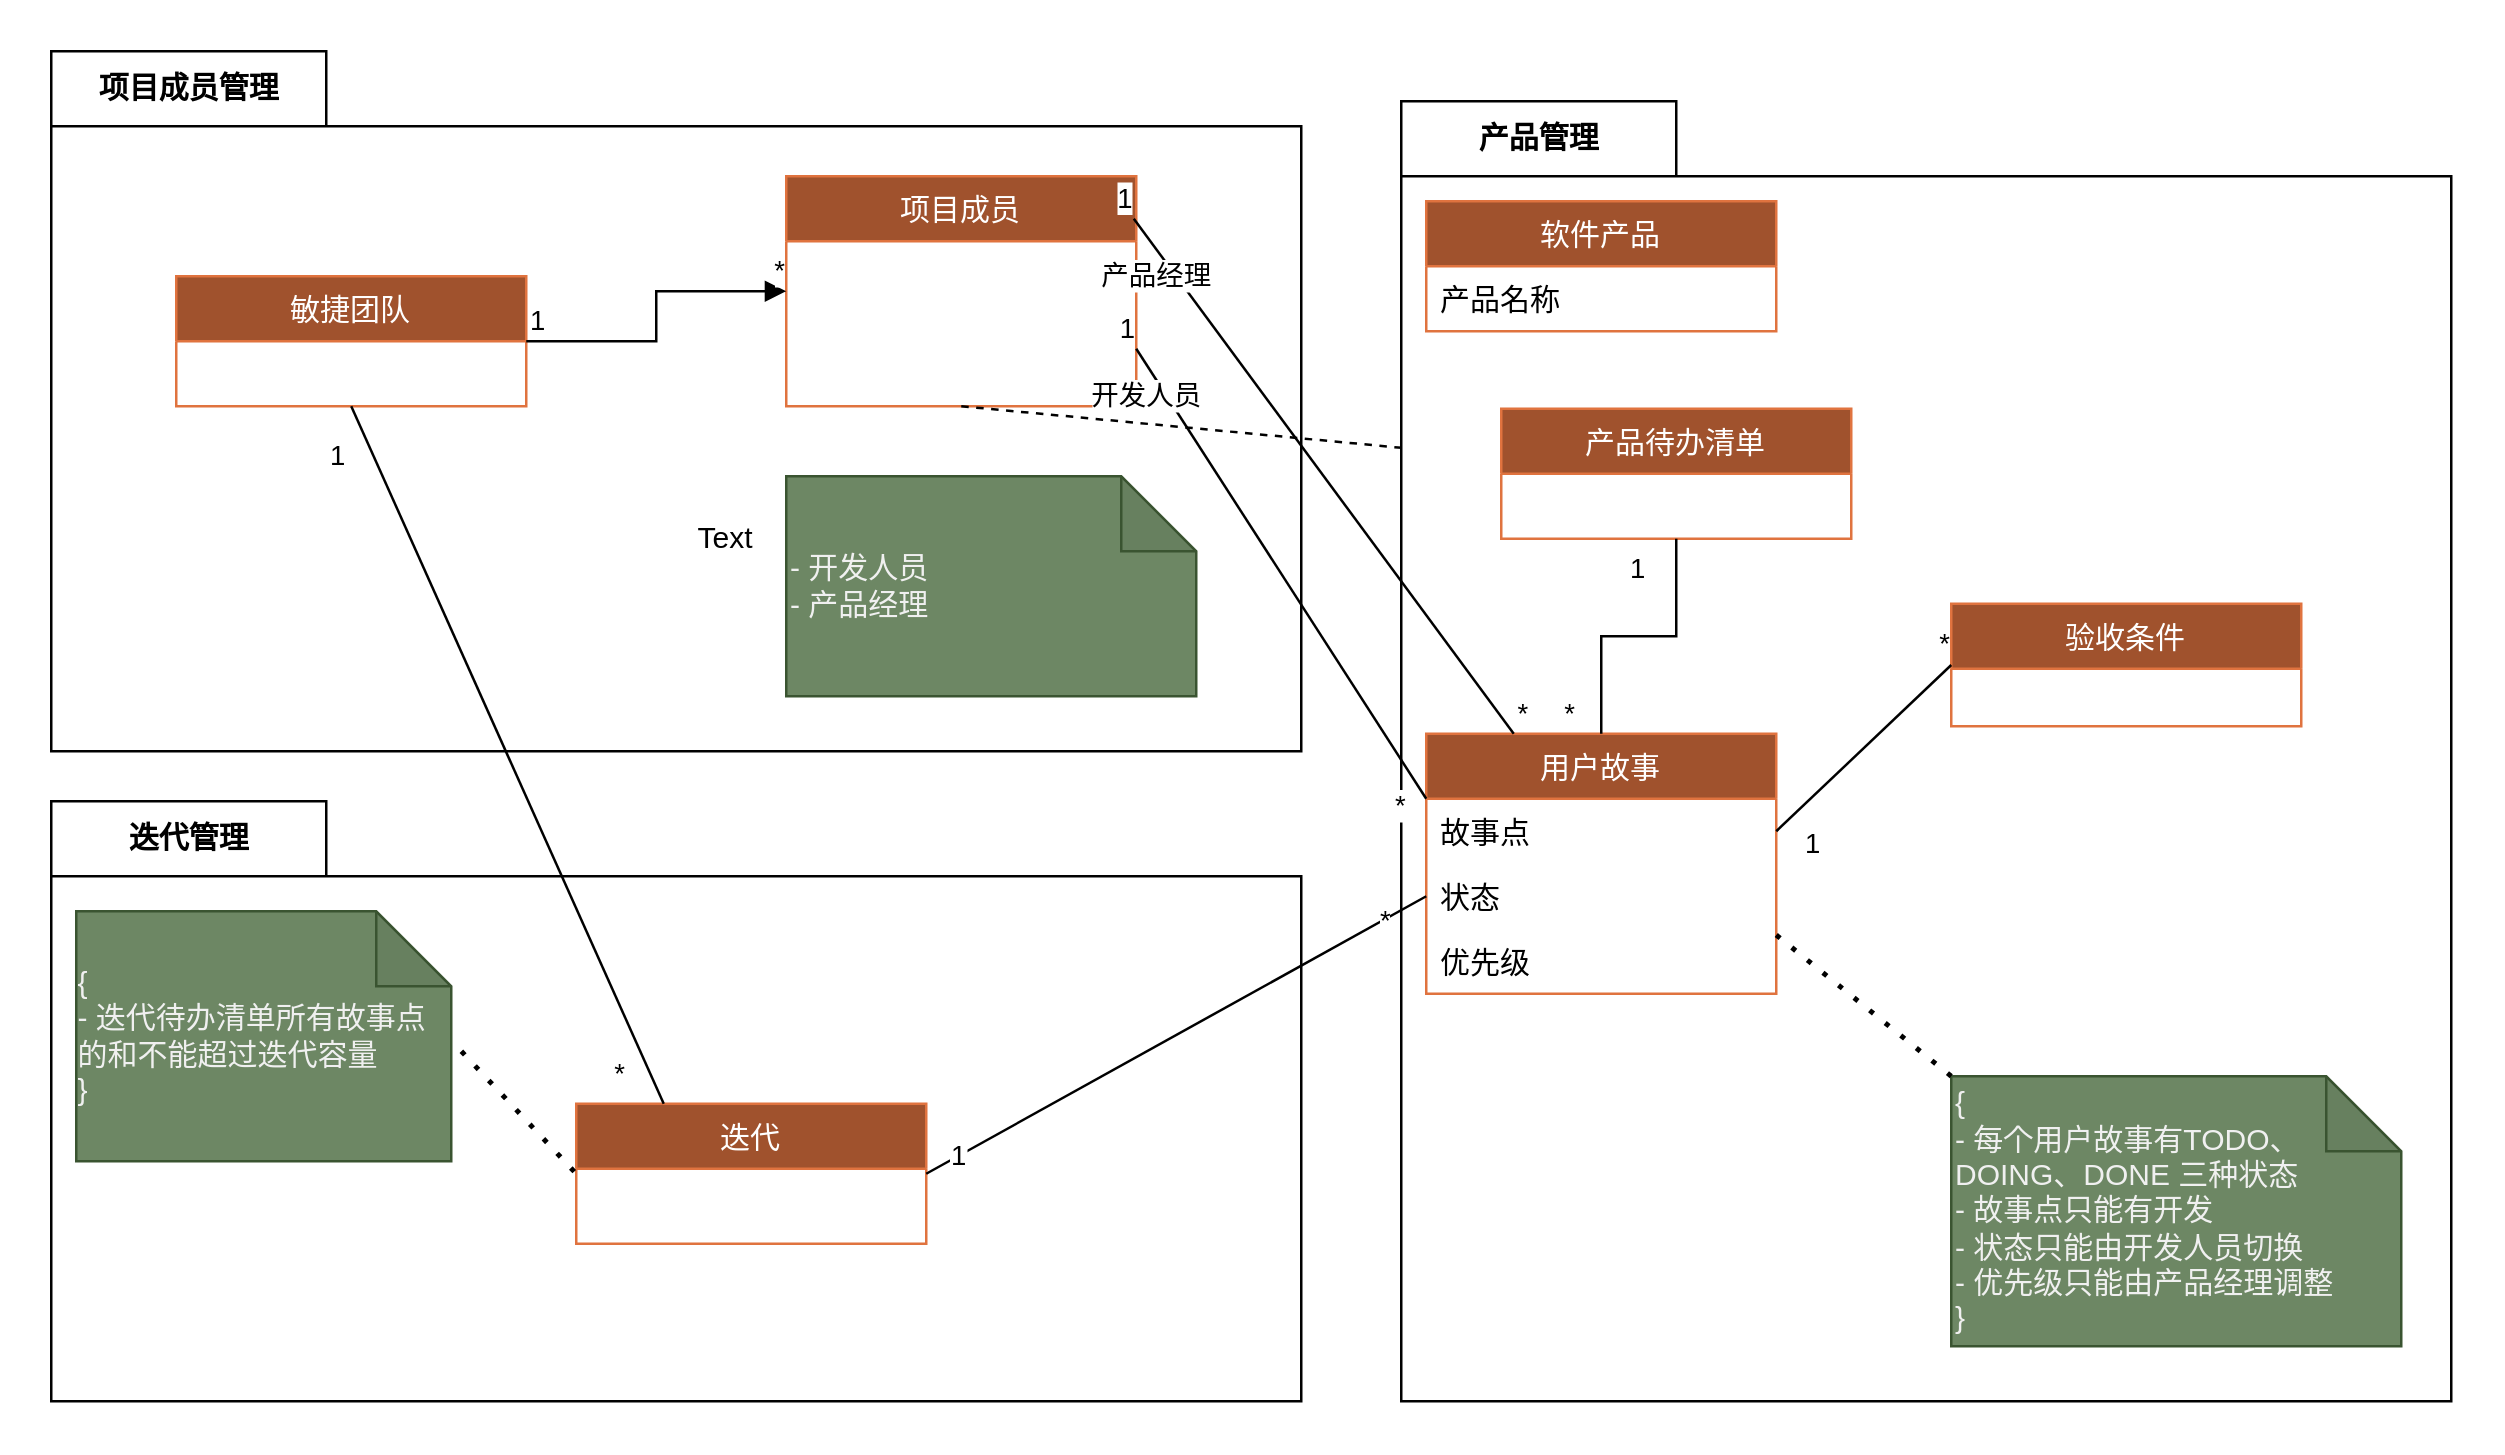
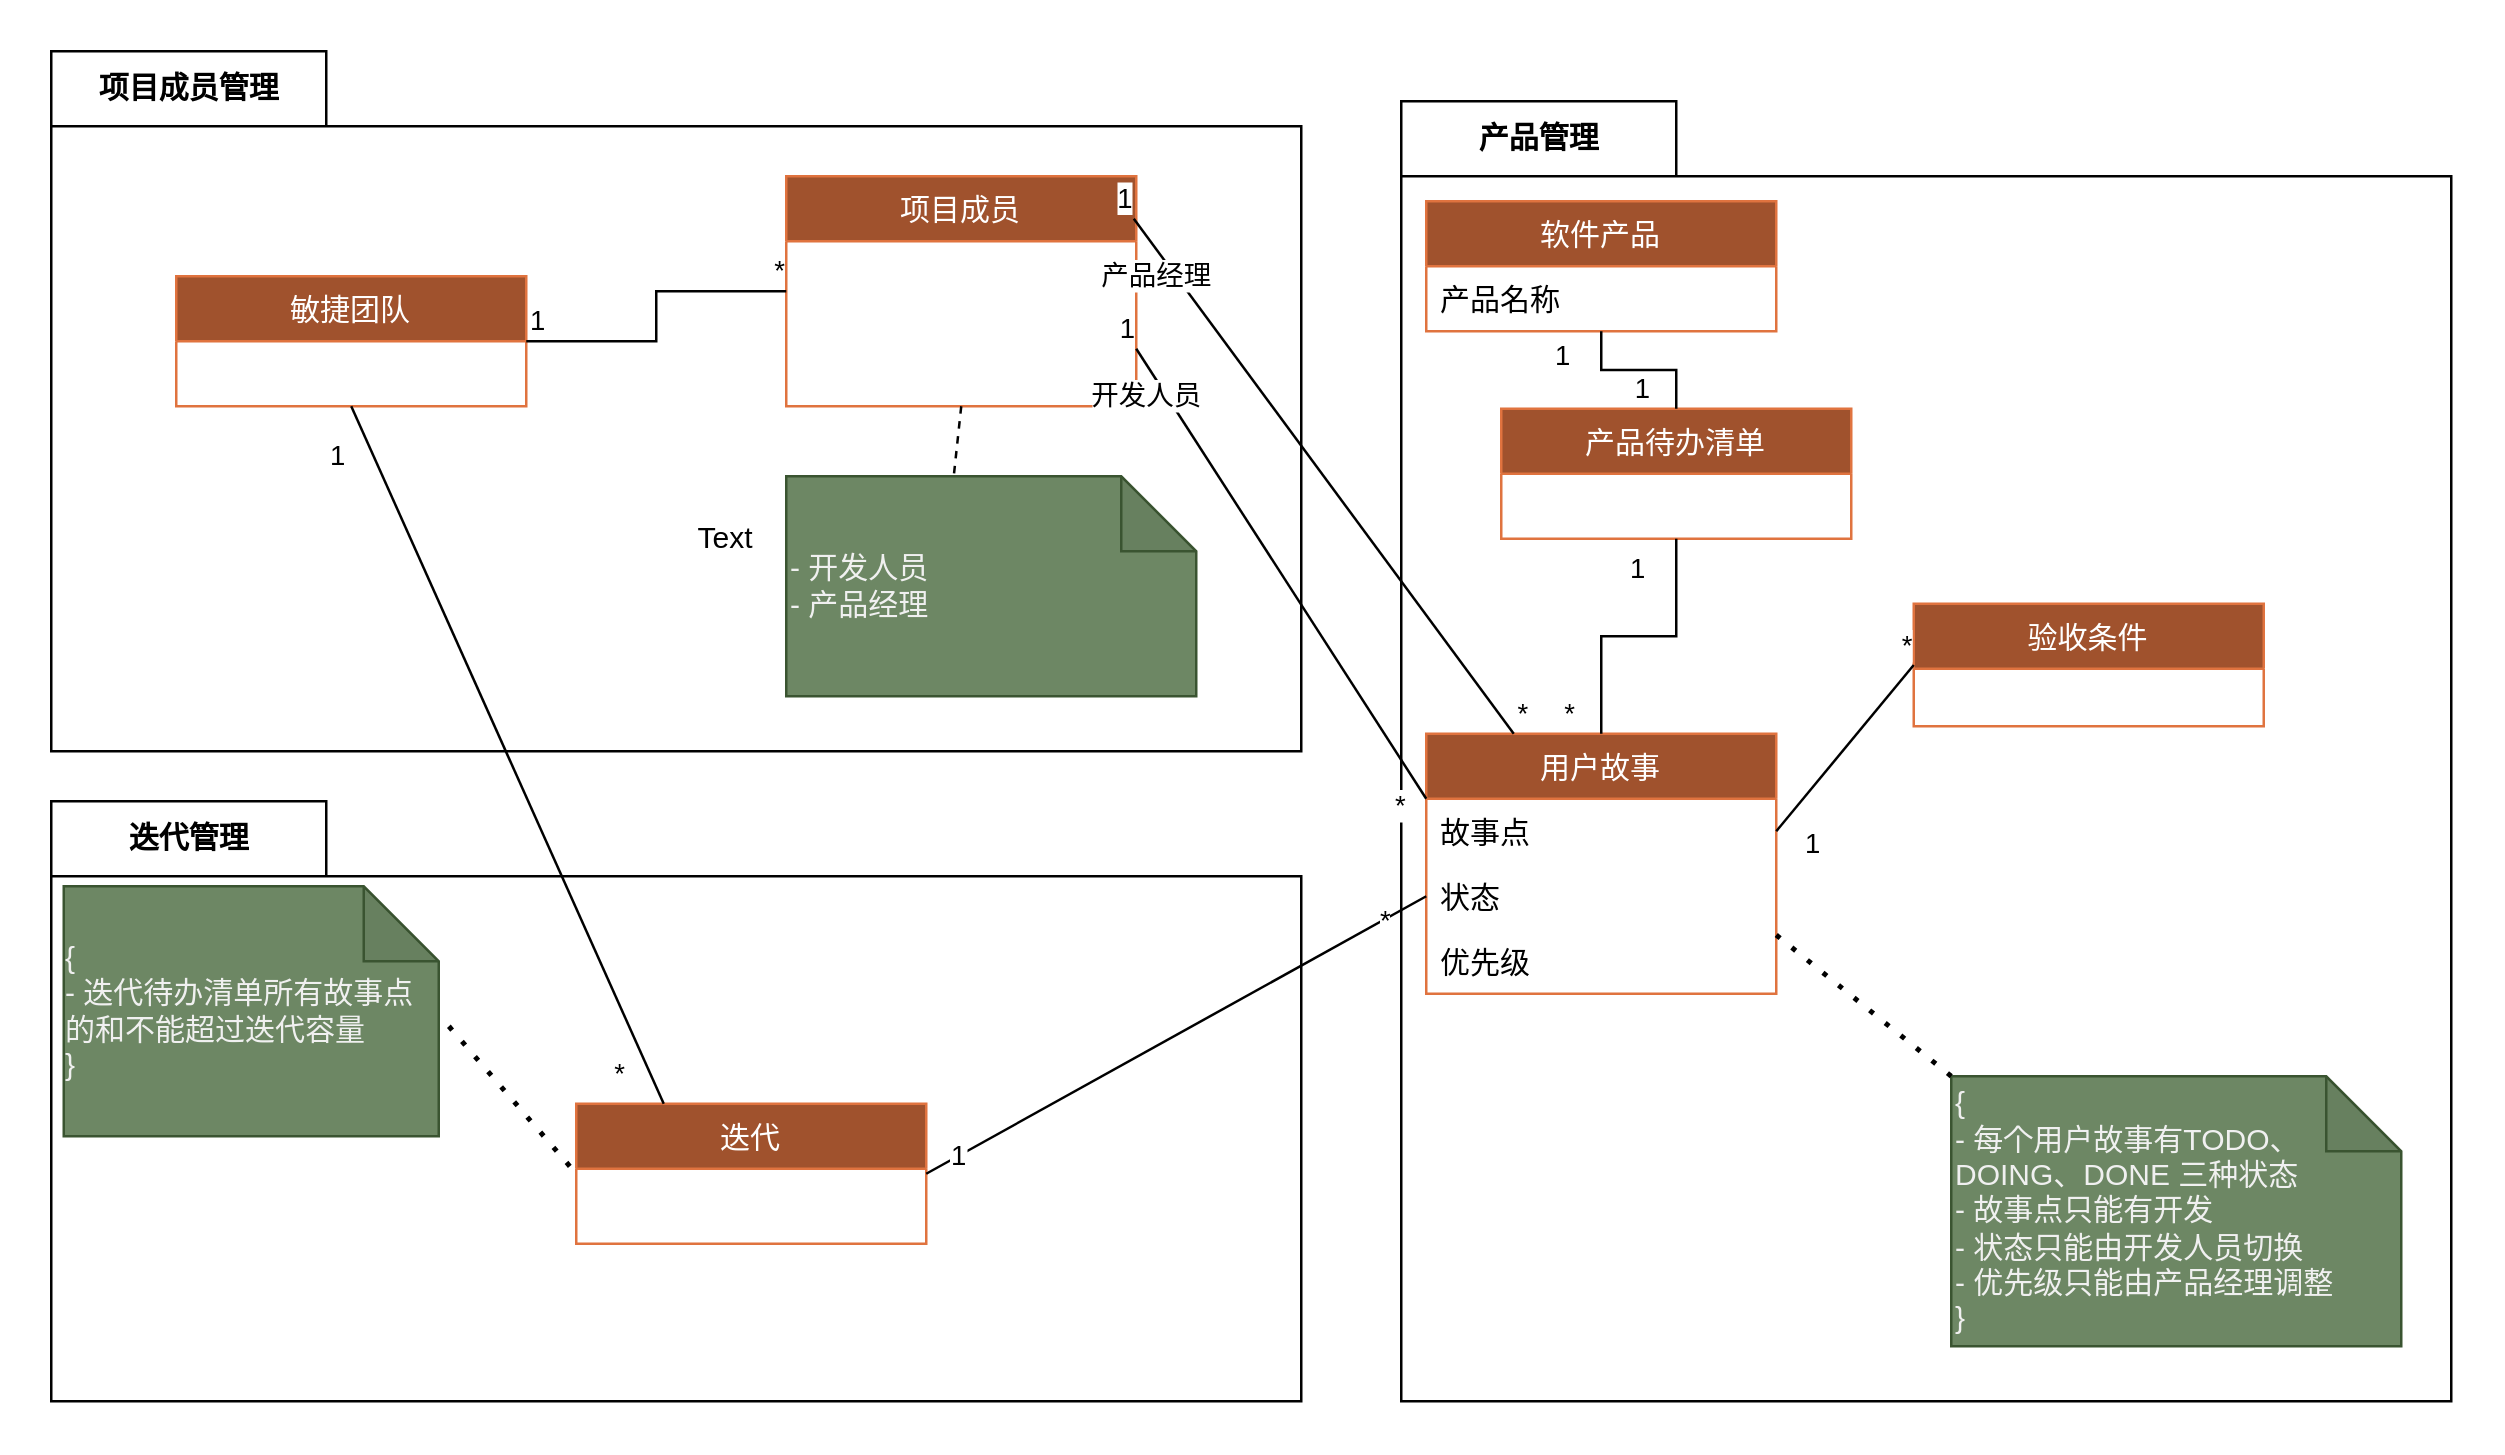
edge "敏捷团队" -> "项目成员": arrowhead block -> none
edge "软件产品" -- "产品待办清单": added, labels "1", "1"
edge "项目成员" -- "产品待办清单": now "项目成员" -- "- 开发人员 - 产品经理"
node "验收条件": moved (2126, 665) -> (2089, 665)
node "{ - 迭代待办清单所有故事点的和不能超过迭代容量 }": moved (264, 1036) -> (251, 1011)
